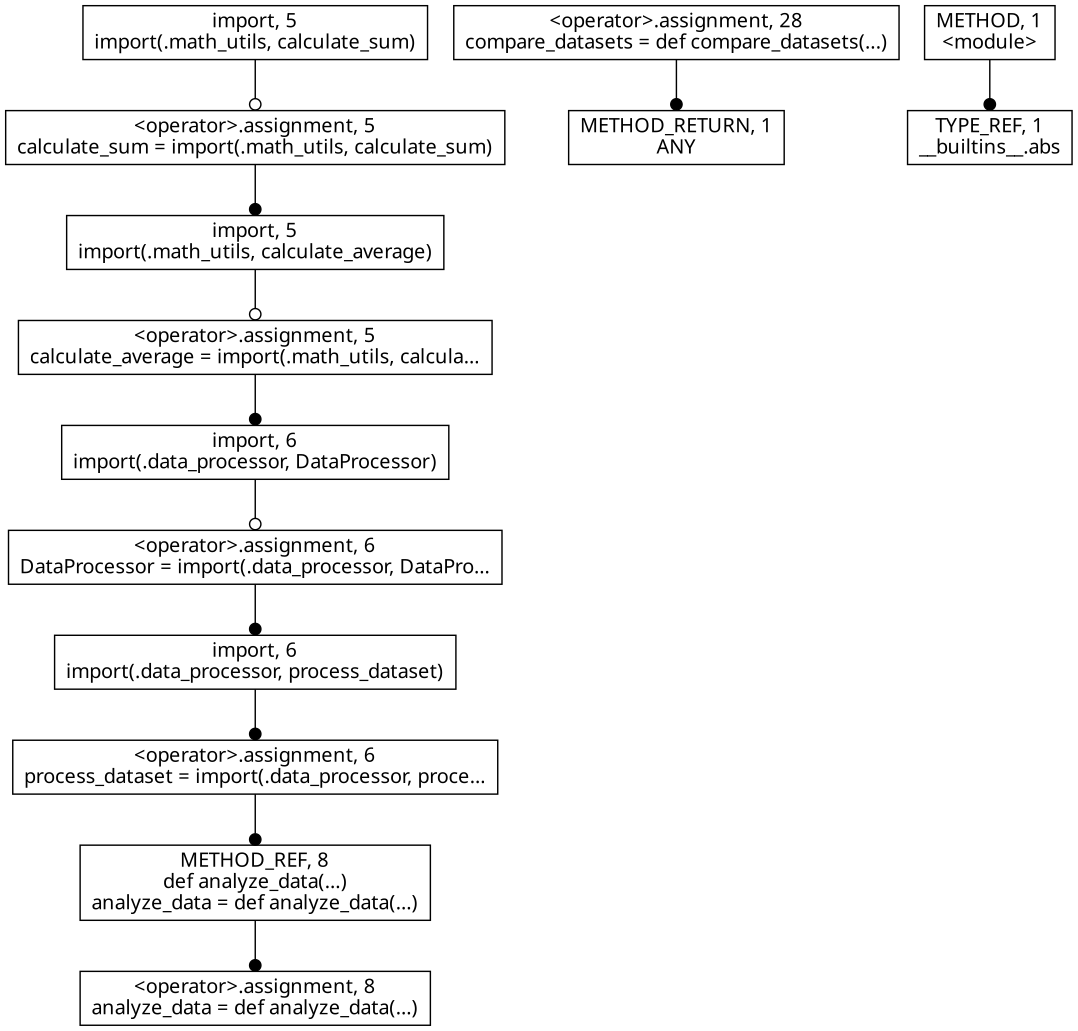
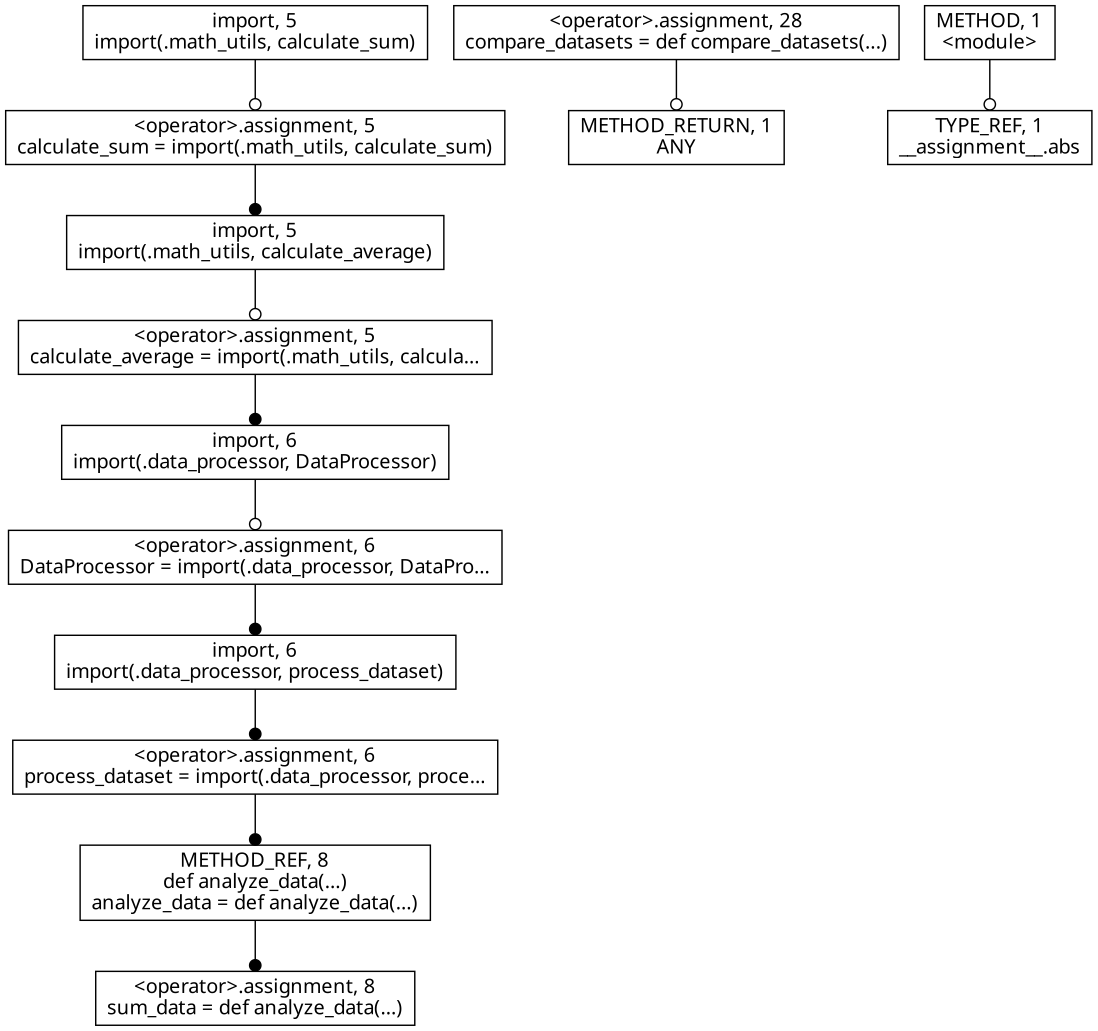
edge "<operator>.assignment, 28" -> "METHOD_RETURN, 1": arrowhead dot -> odot
edge "METHOD, 1" -> "TYPE_REF, 1": arrowhead dot -> odot
node "TYPE_REF, 1": text "__builtins__.abs" -> "__assignment__.abs"
node "<operator>.assignment, 8": text "analyze_data = def analyze_data(...)" -> "sum_data = def analyze_data(...)"
